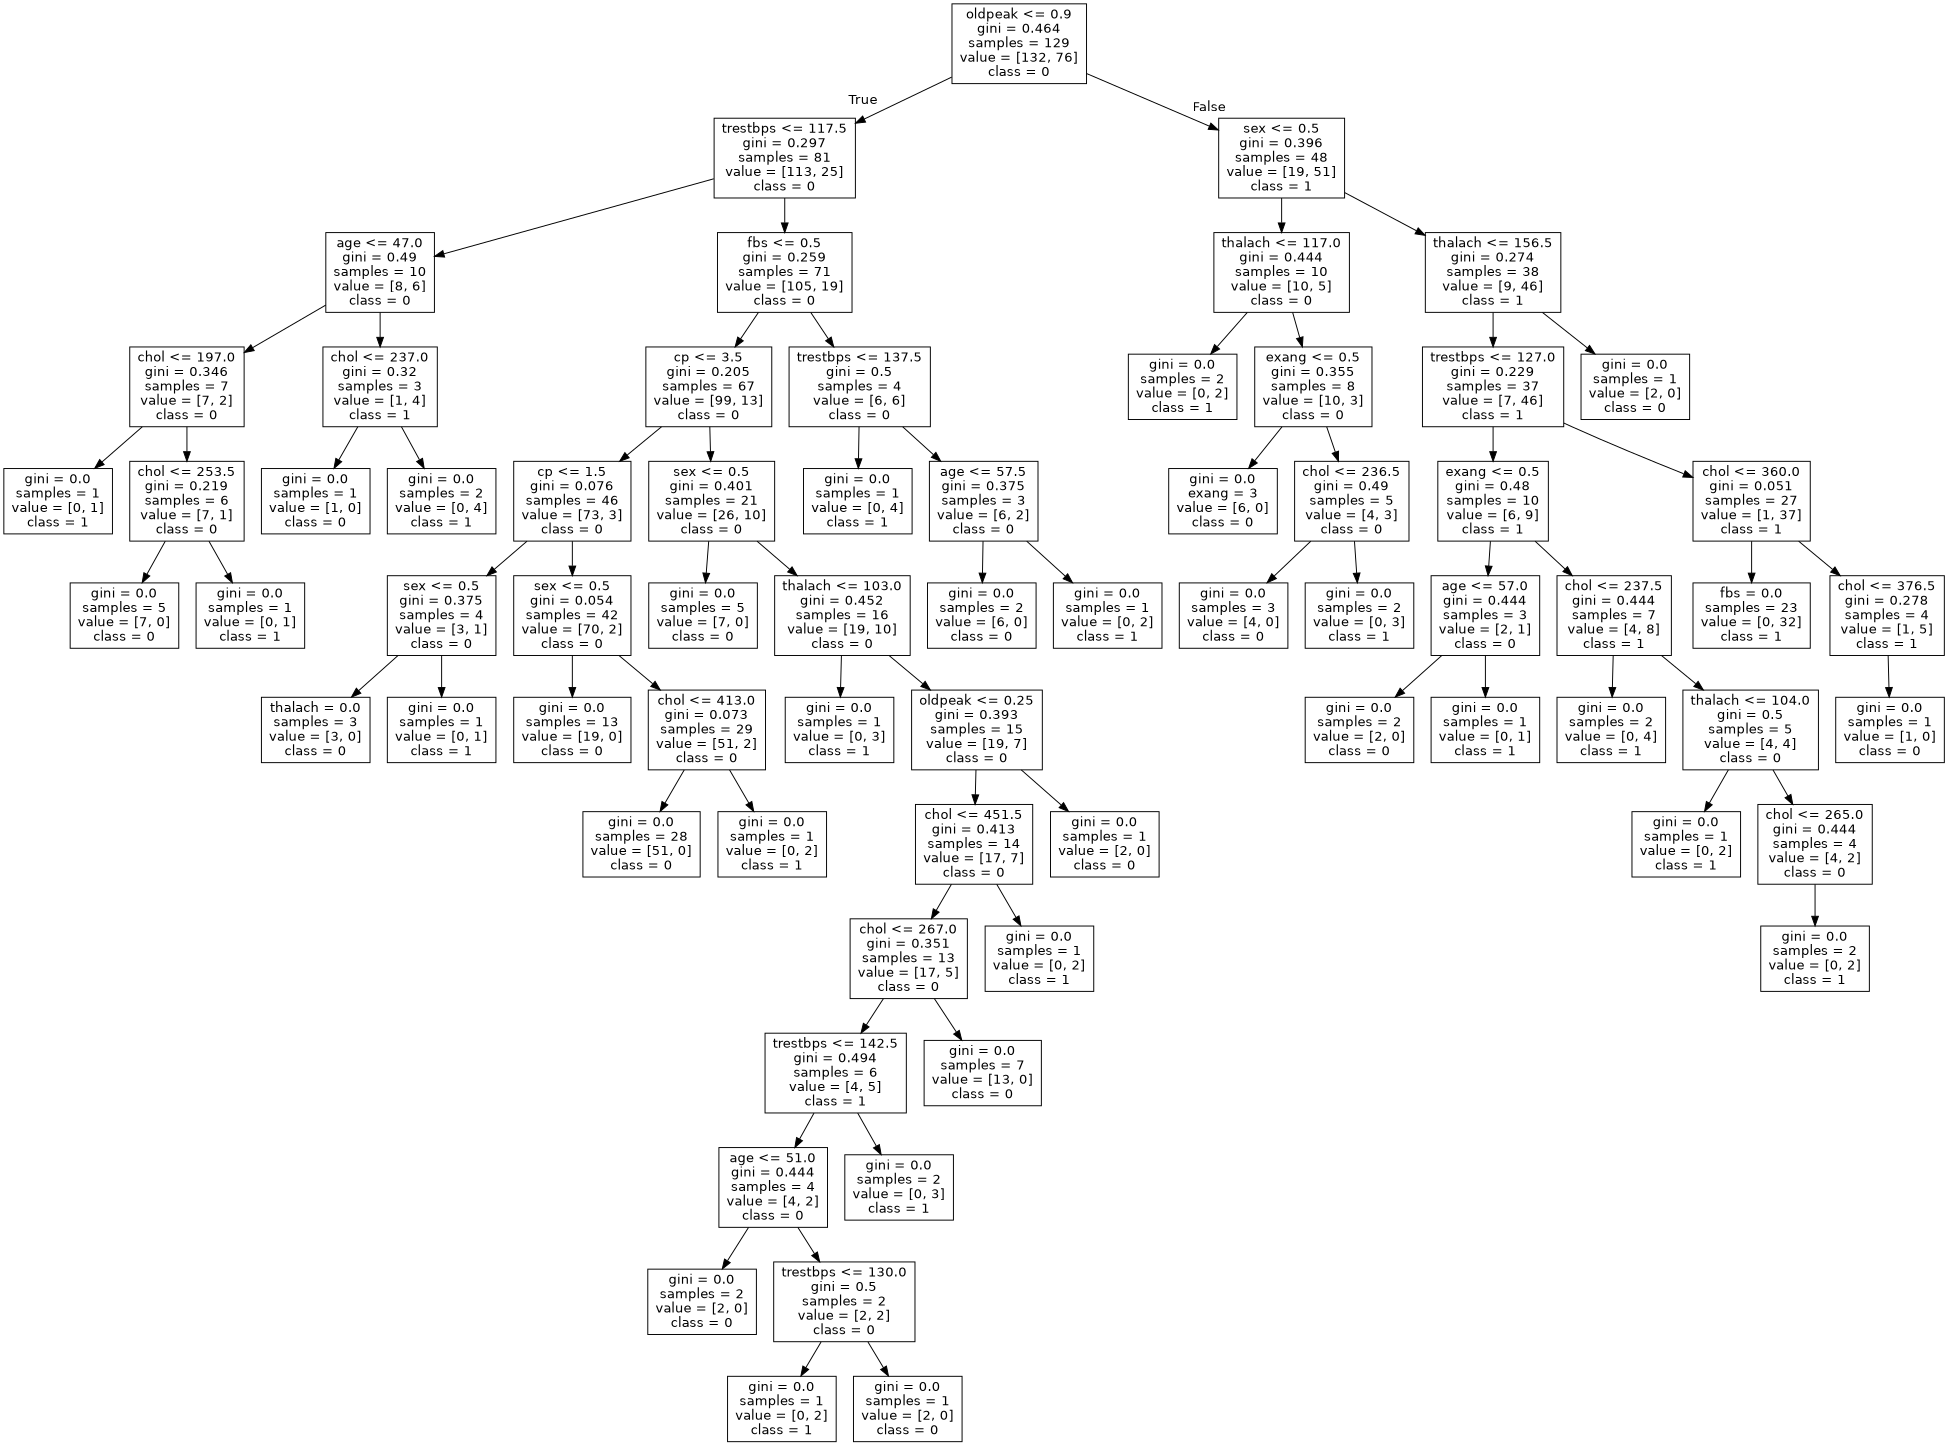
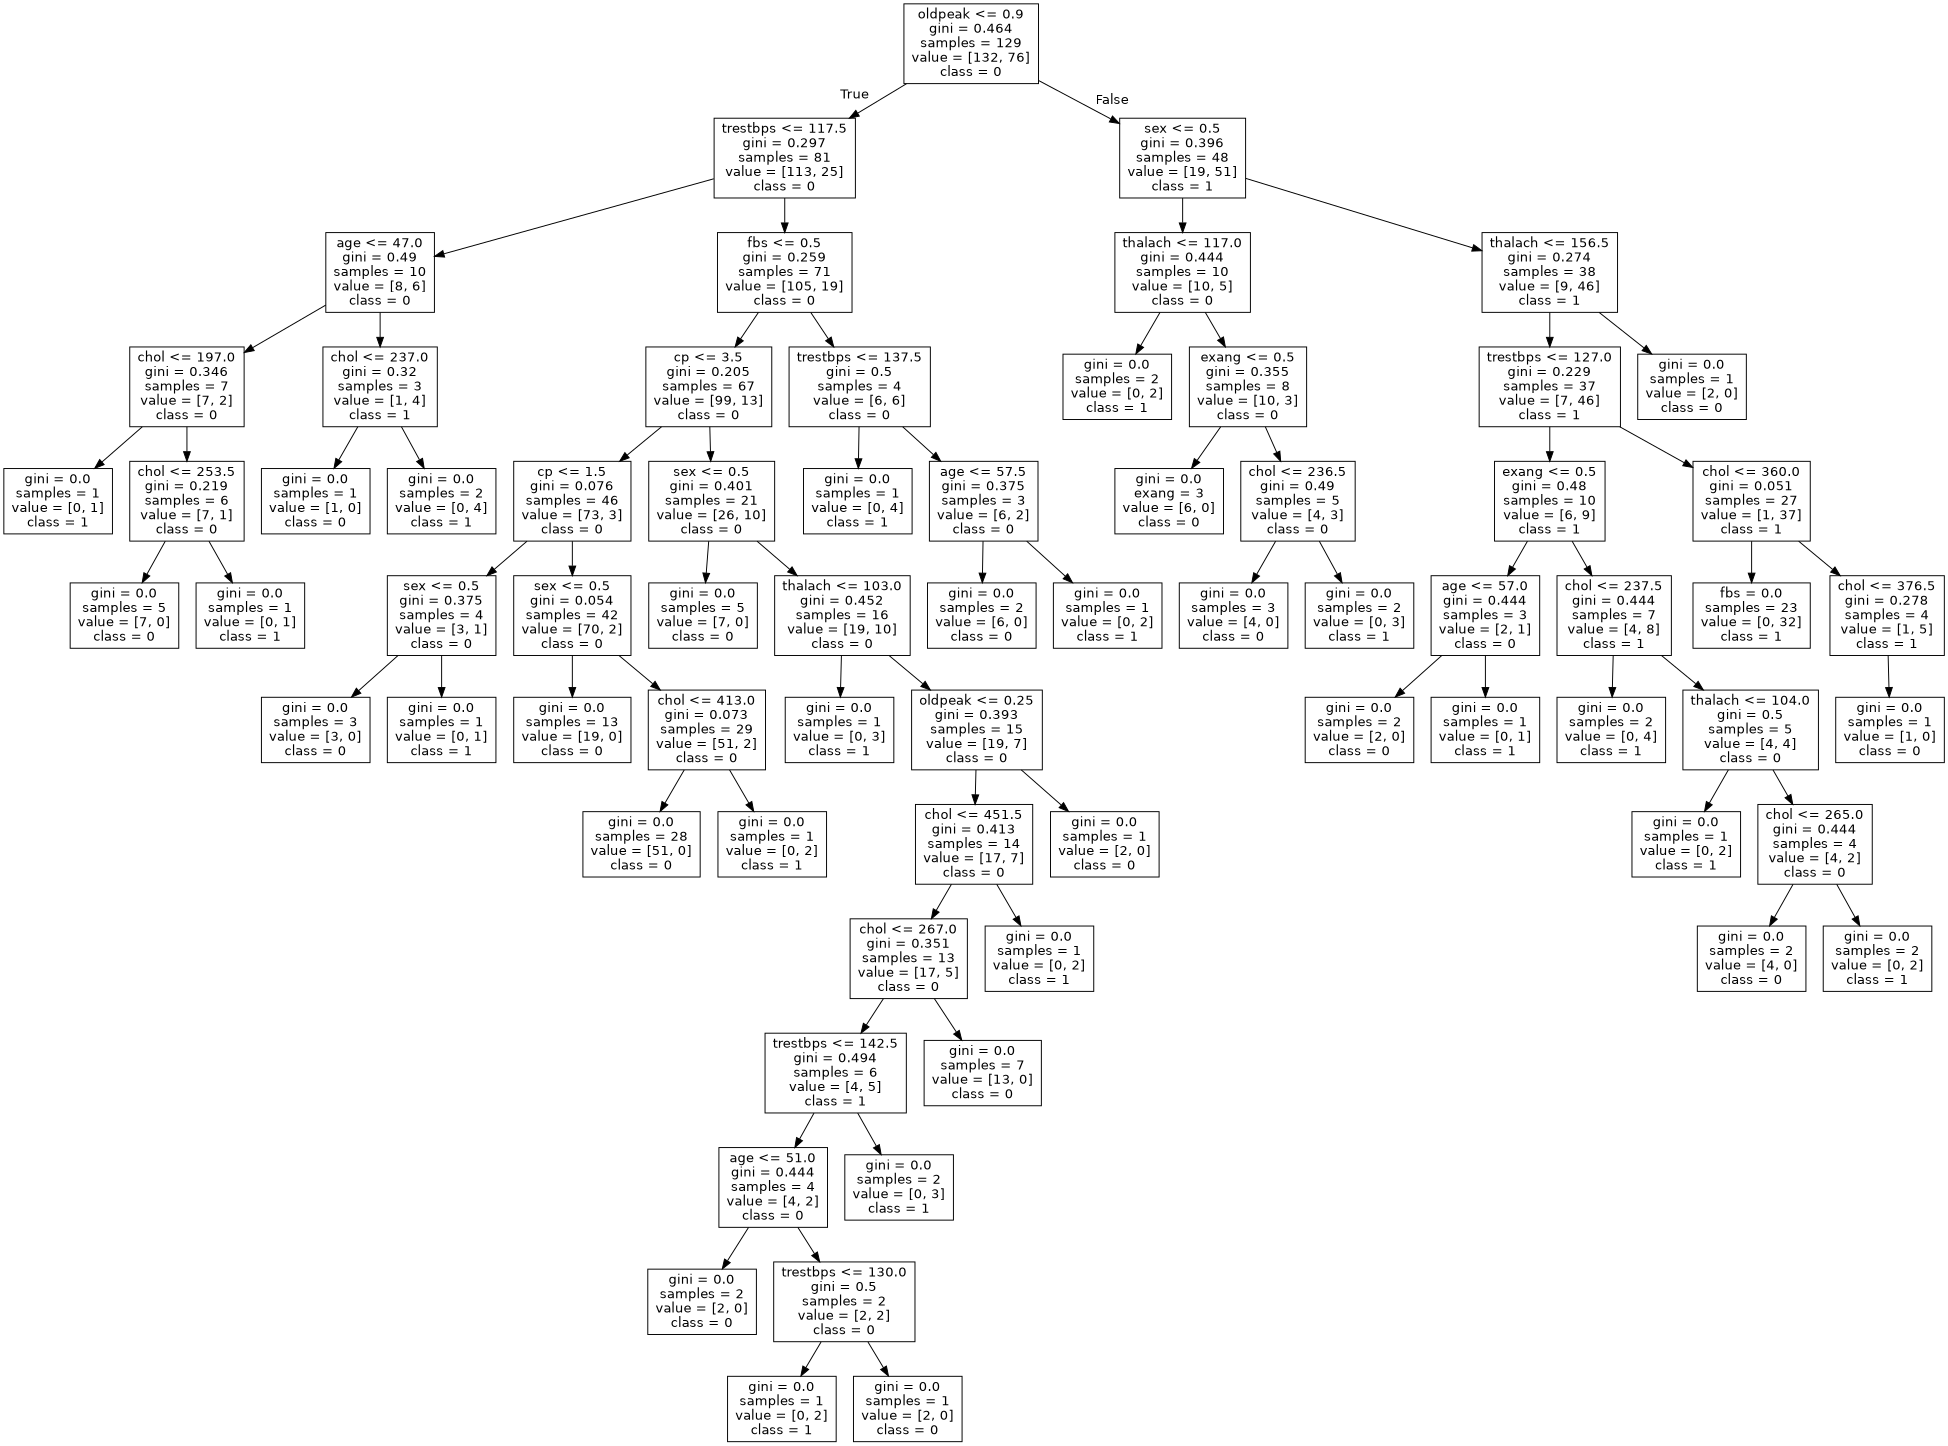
node "thalach = 0.0 samples = 3 value = [3, 0] class = 0": label "thalach = 0.0 samples = 3 value = [3, 0] class = 0" -> "gini = 0.0 samples = 3 value = [3, 0] class = 0"
node "gini = 0.0 samples = 2 value = [4, 0] class = 0": added
